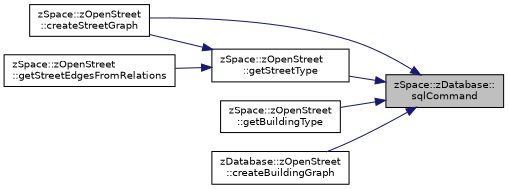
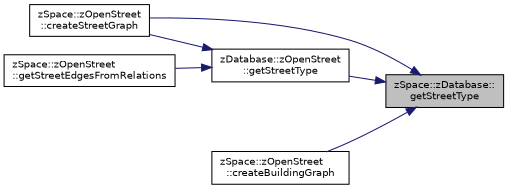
node "zSpace::zOpenStreet ::getStreetType": label "zSpace::zOpenStreet ::getStreetType" -> "zDatabase::zOpenStreet ::getStreetType"
node "zSpace::zDatabase:: sqlCommand": label "zSpace::zDatabase:: sqlCommand" -> "zSpace::zDatabase:: getStreetType"
node "zSpace::zOpenStreet ::getBuildingType": removed
node "zDatabase::zOpenStreet ::createBuildingGraph": label "zDatabase::zOpenStreet ::createBuildingGraph" -> "zSpace::zOpenStreet ::createBuildingGraph"
